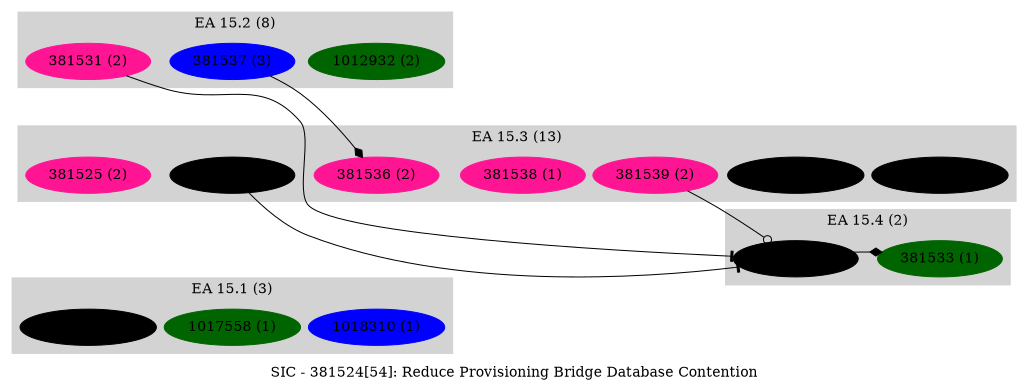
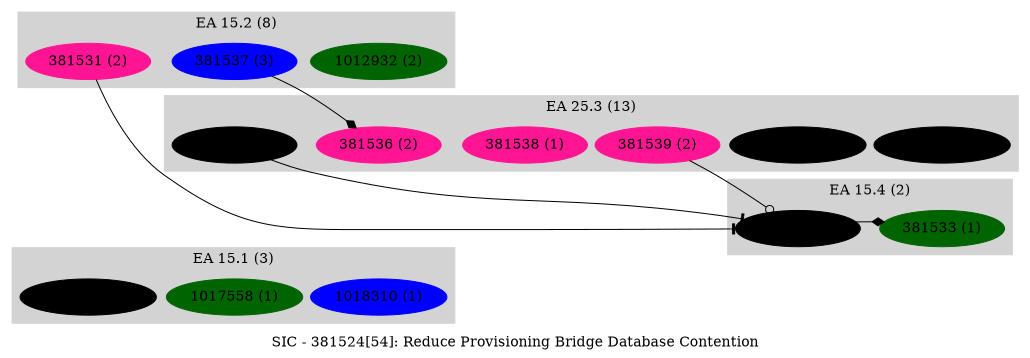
cluster "EA 15.3 (13)": label "EA 15.3 (13)" -> "EA 25.3 (13)"
node "381525 (2)": removed
